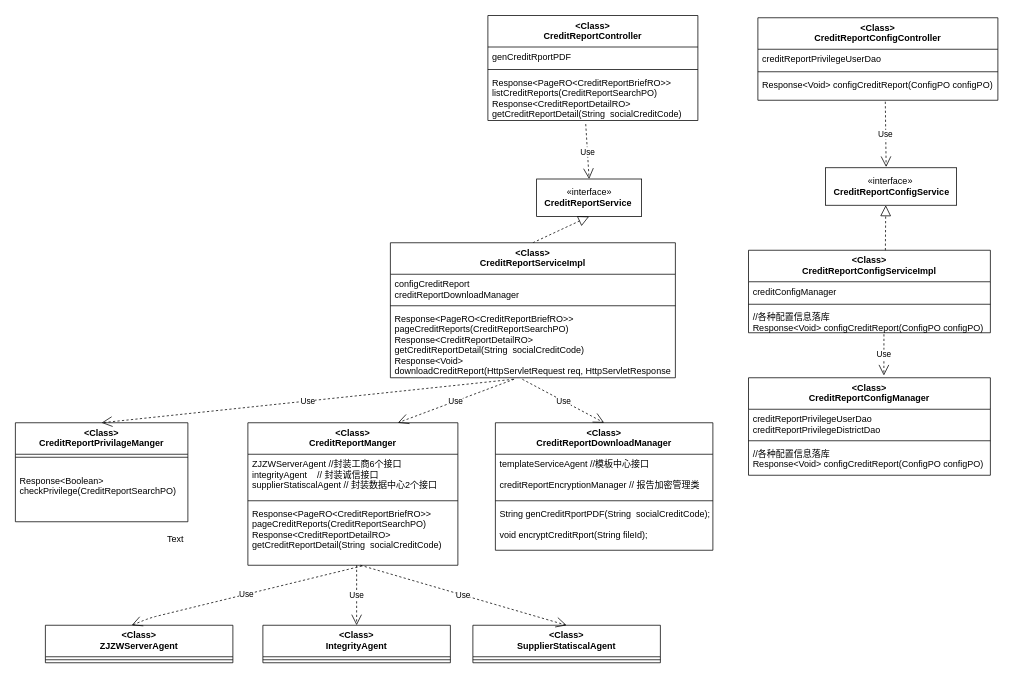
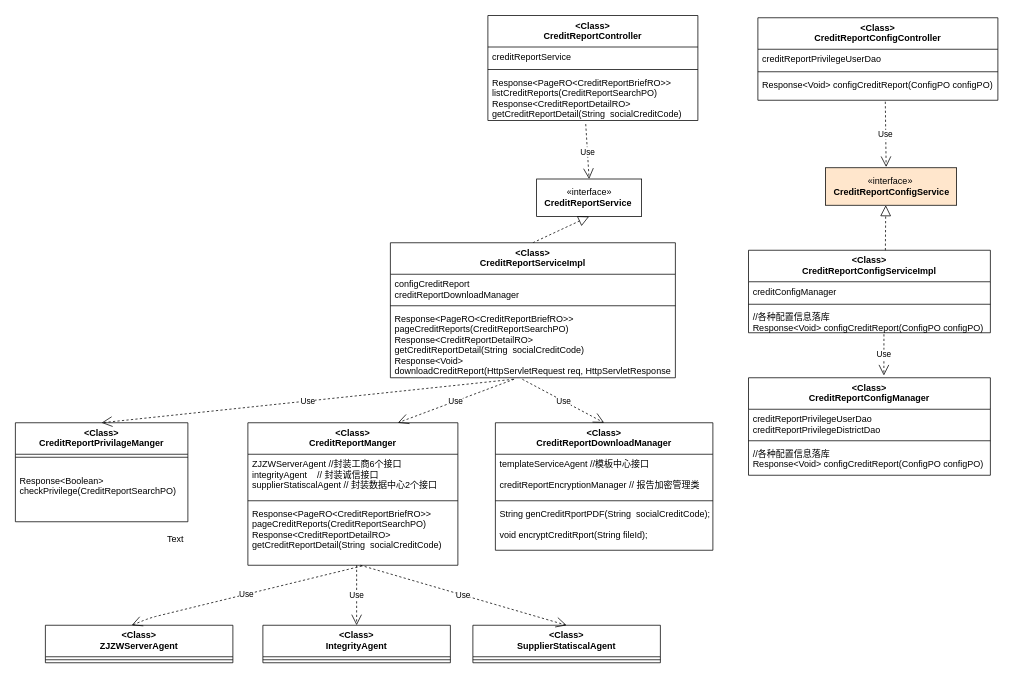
node "genCreditRportPDF": label "genCreditRportPDF" -> "creditReportService"
node "«interface» CreditReportConfigService": fillcolor #ffffff -> #ffe6cc
